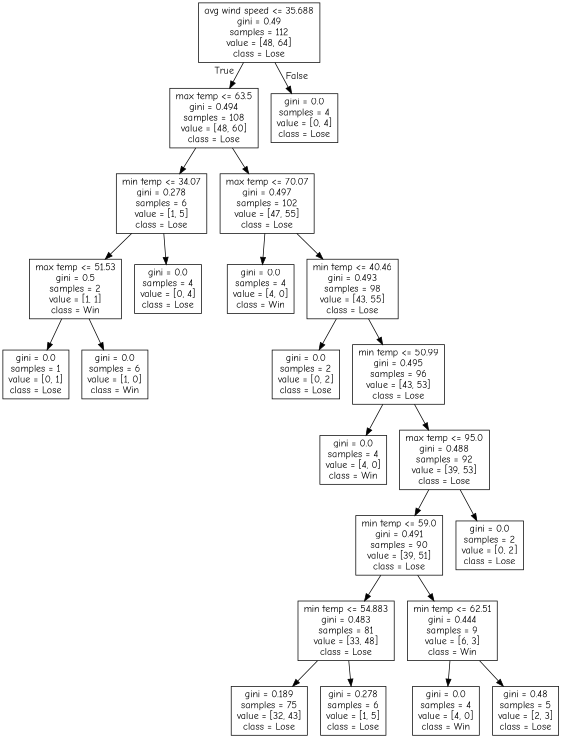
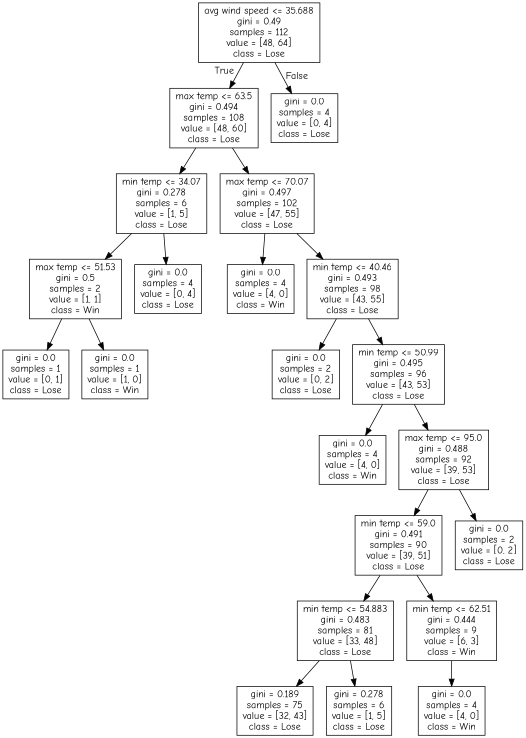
node "gini = 0.0 samples = 6 value = [1, 0] class = Win": label "gini = 0.0 samples = 6 value = [1, 0] class = Win" -> "gini = 0.0 samples = 1 value = [1, 0] class = Win"
node "gini = 0.48 samples = 5 value = [2, 3] class = Lose": removed
